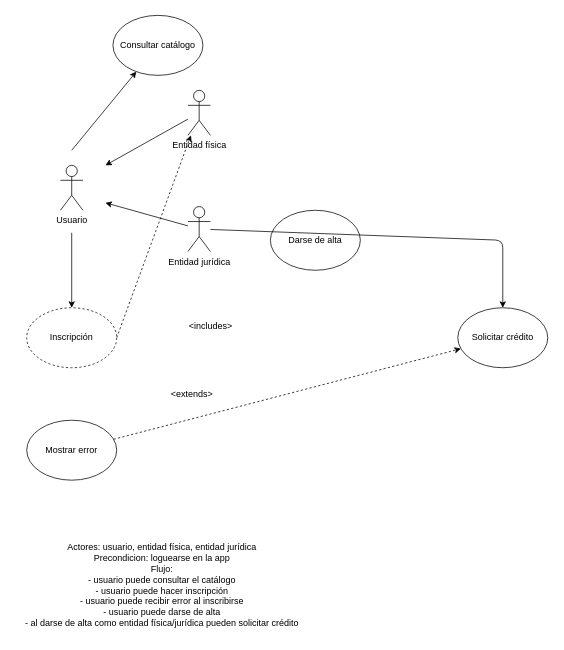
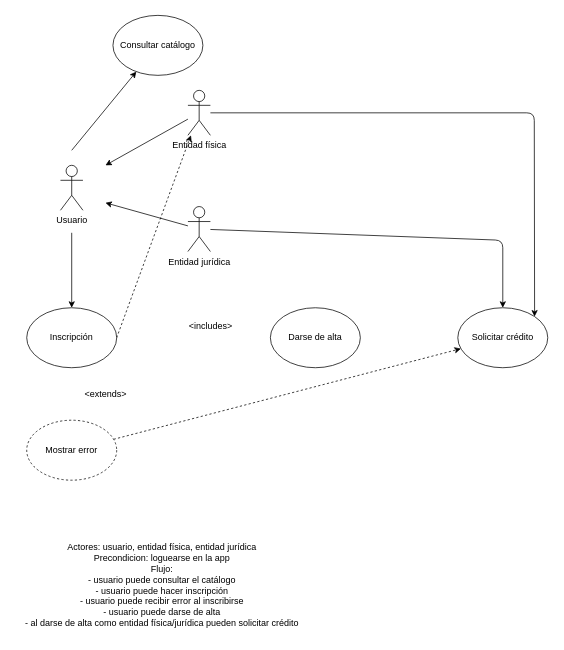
edge "Entidad física" -> "Solicitar crédito": added
node "Darse de alta": moved (315, 240) -> (315, 338)
node "Inscripción": style dashed -> solid
node "<extends>": moved (192, 394) -> (105, 394)
node "Mostrar error": style solid -> dashed
